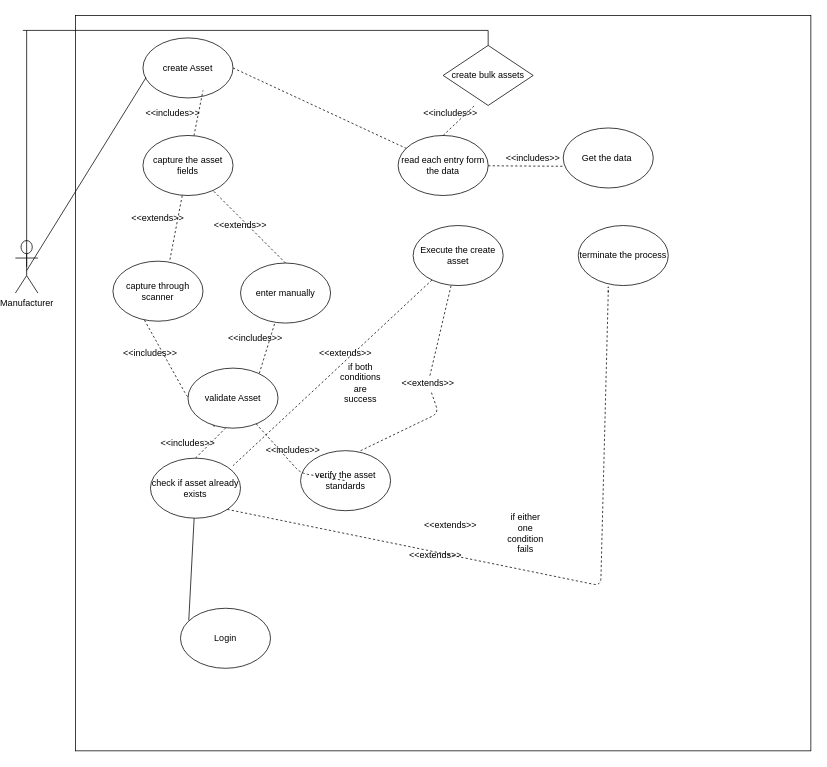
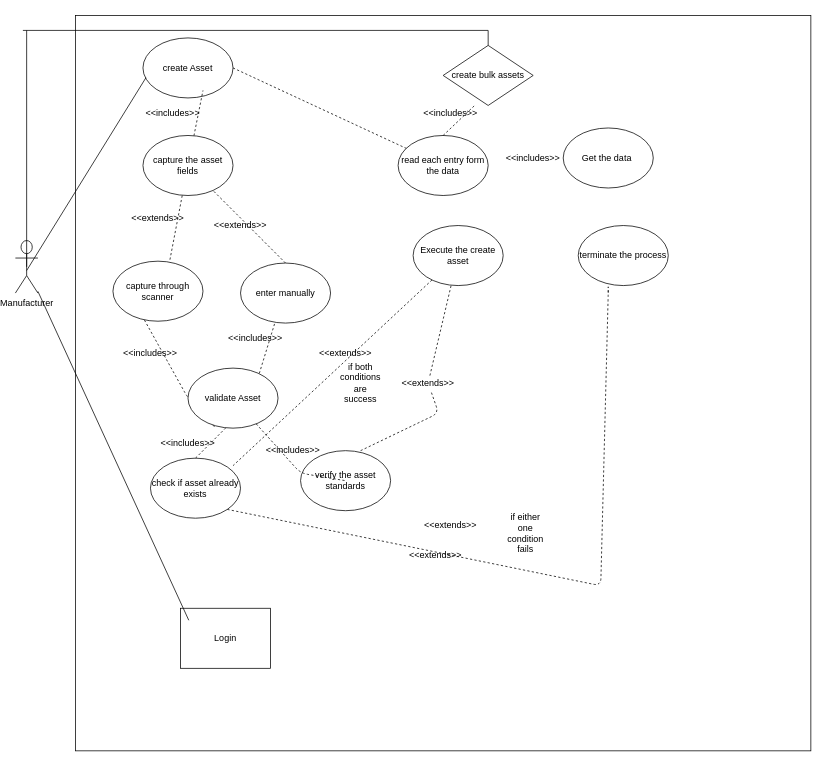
edge "Get the data" -- "read each entry form the data": removed
edge "check if asset already exists" -- "Login": now "Manufacturer" -- "Login"
node "Login": shape ellipse -> rectangle
